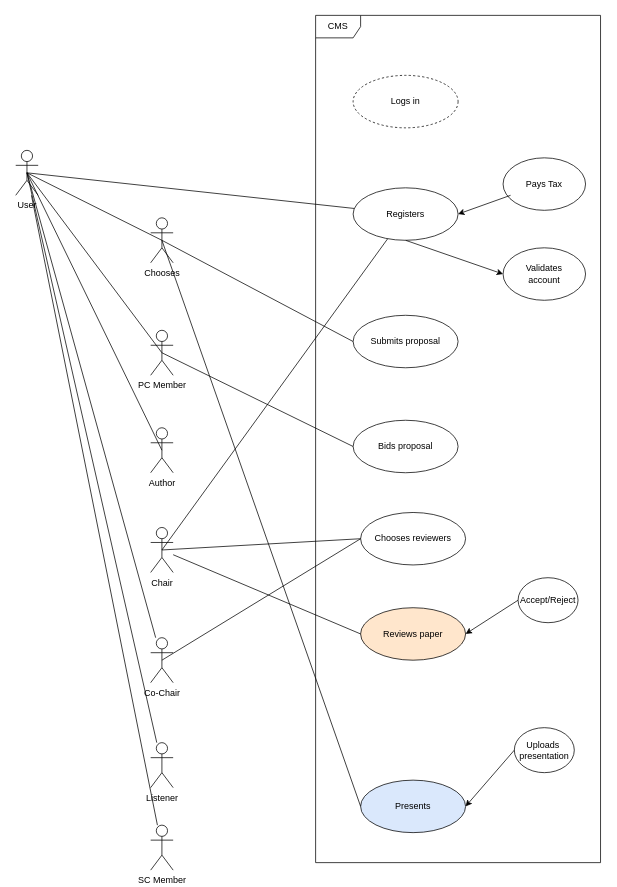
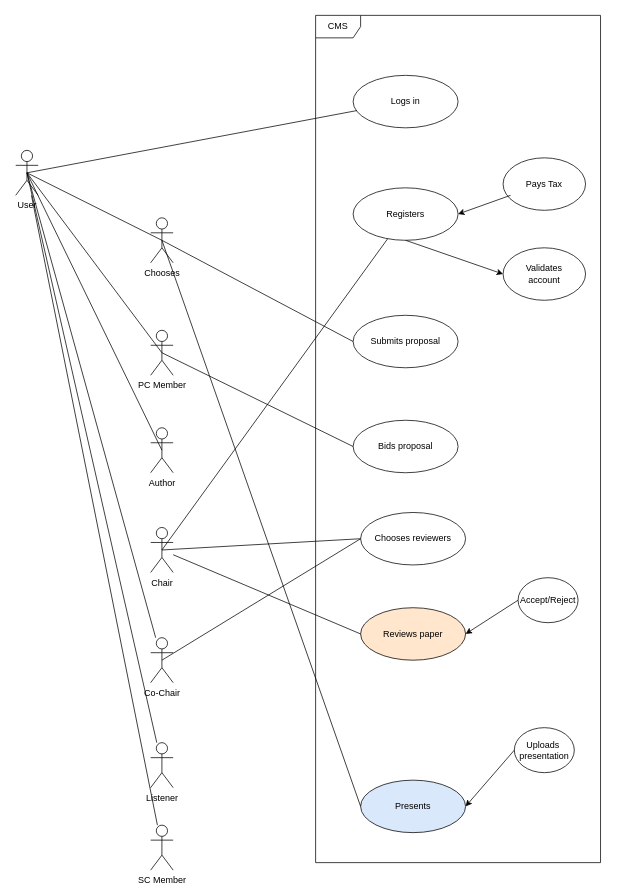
node "Logs in": style dashed -> solid
edge "Logs in" -- "User": added
edge "User" -- "Registers": removed
